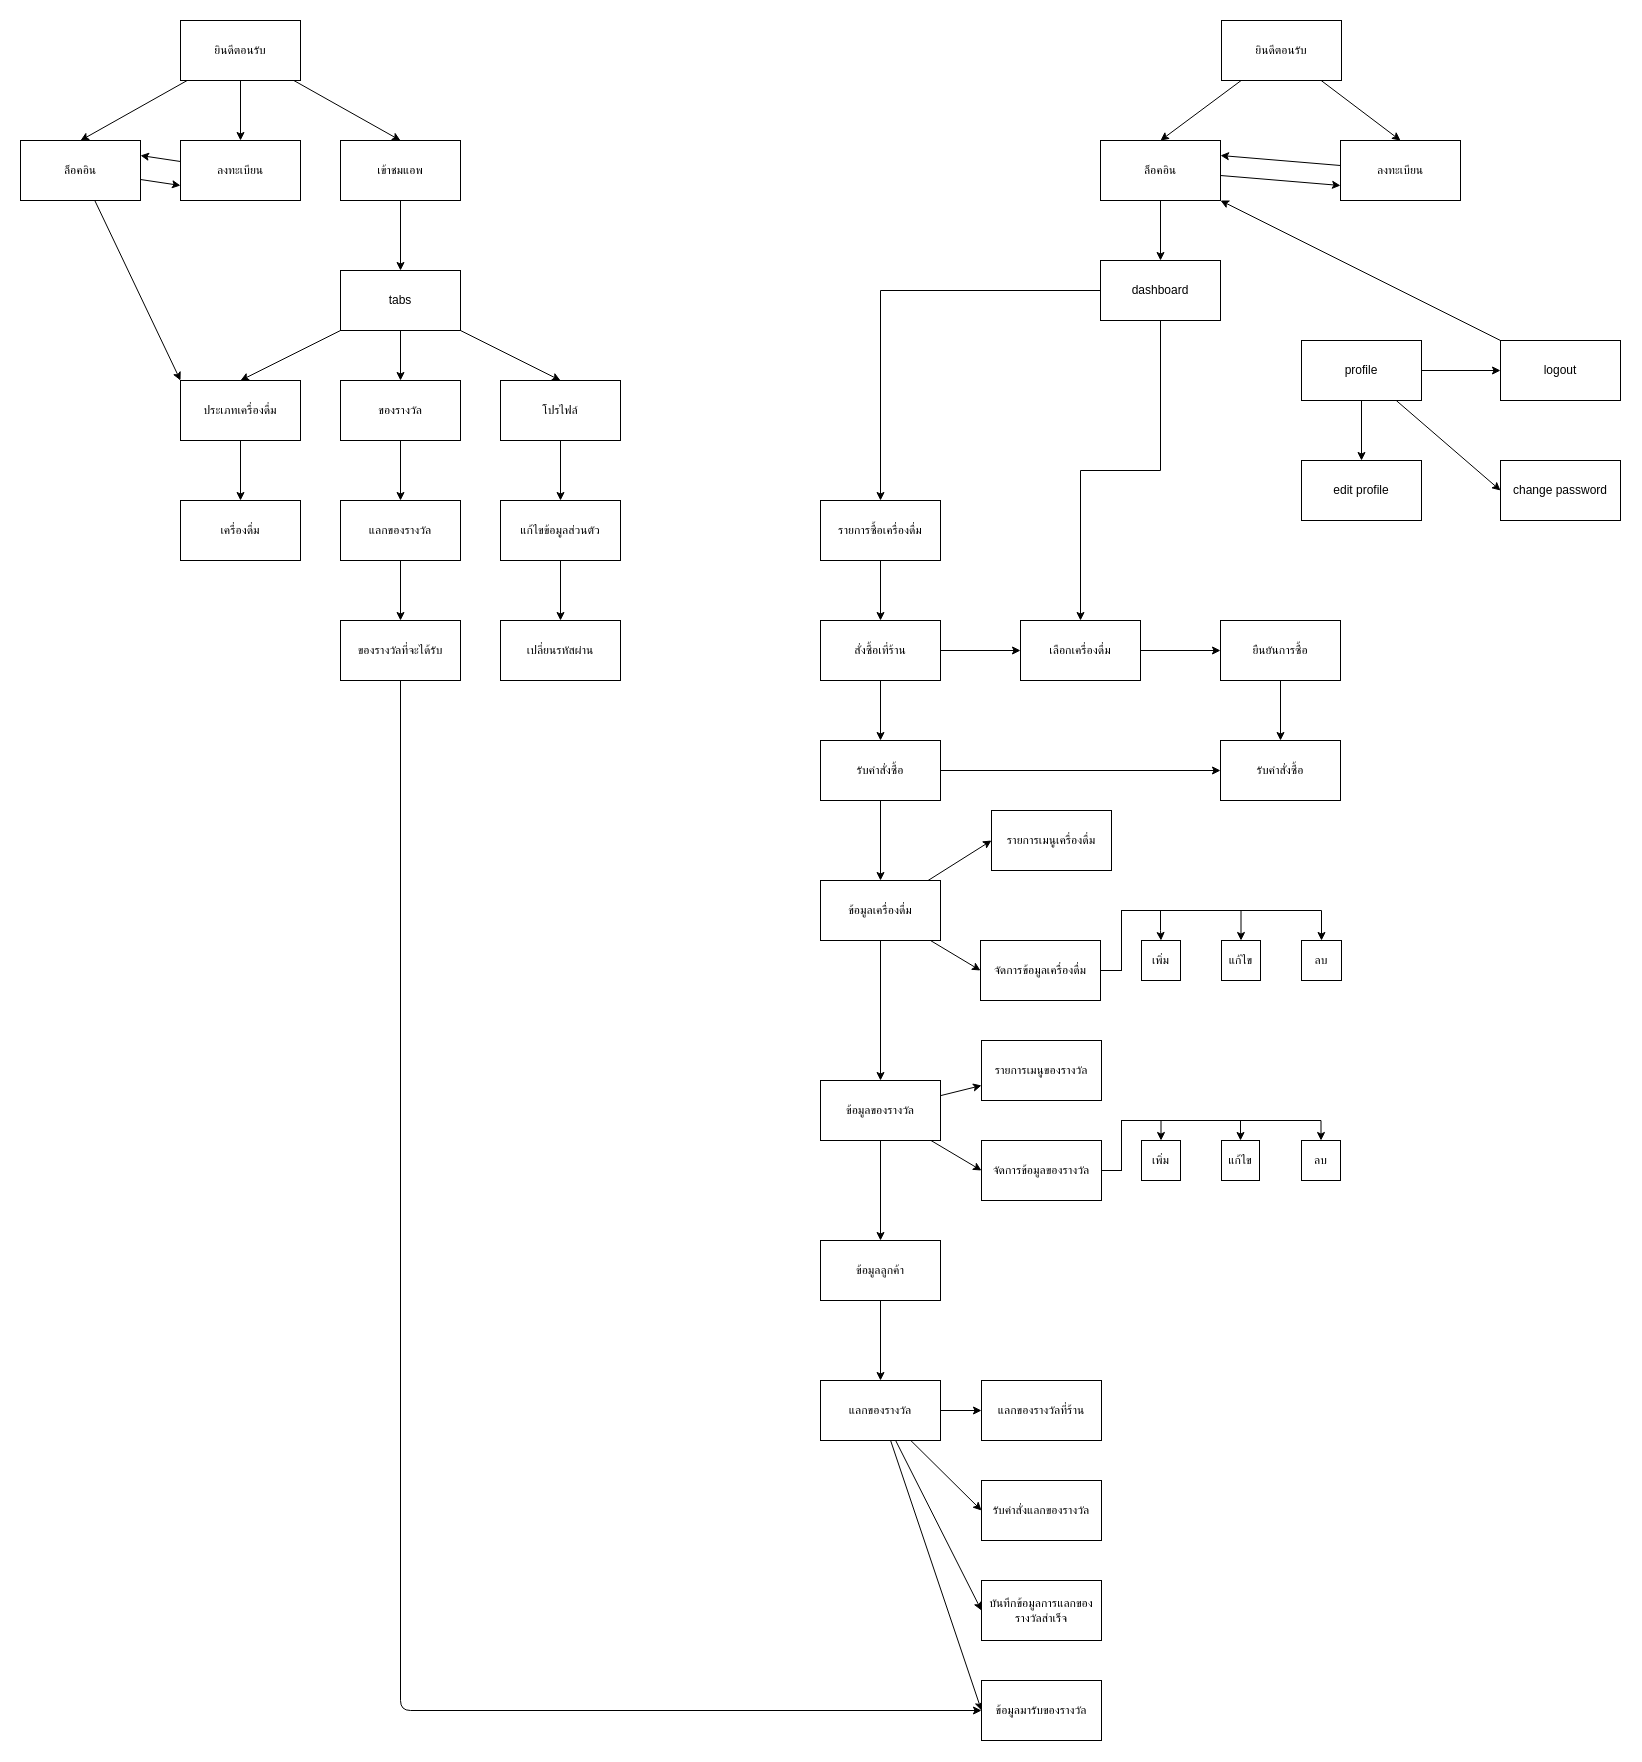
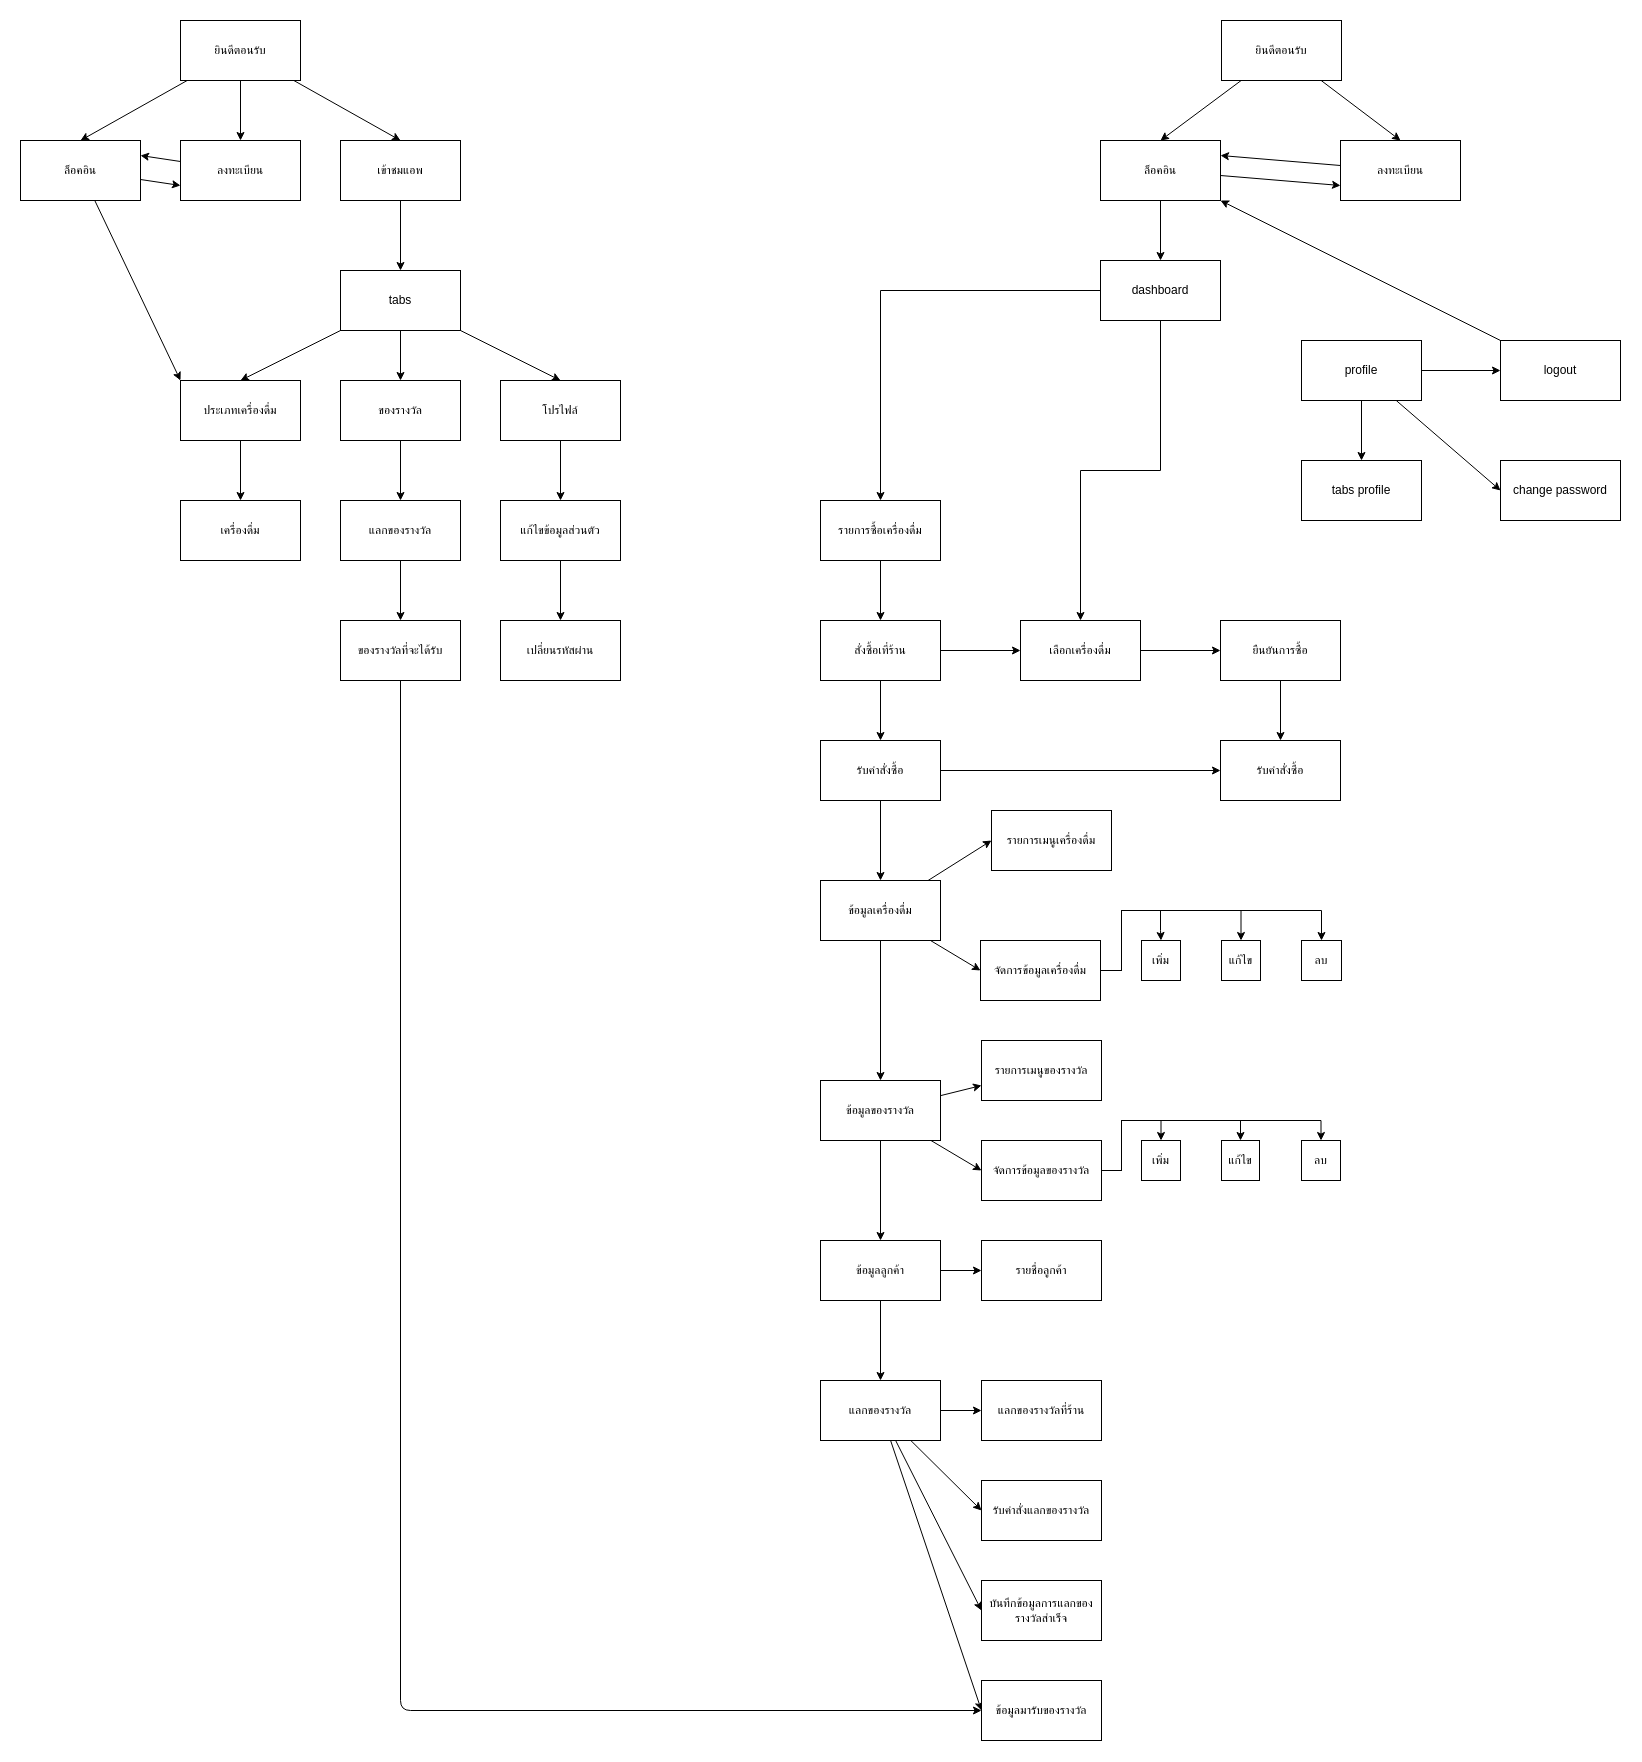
node "edit profile": label "edit profile" -> "tabs profile"
edge "ข้อมูลลูกค้า" -> "รายชื่อลูกค้า": added
node "รายชื่อลูกค้า": added
